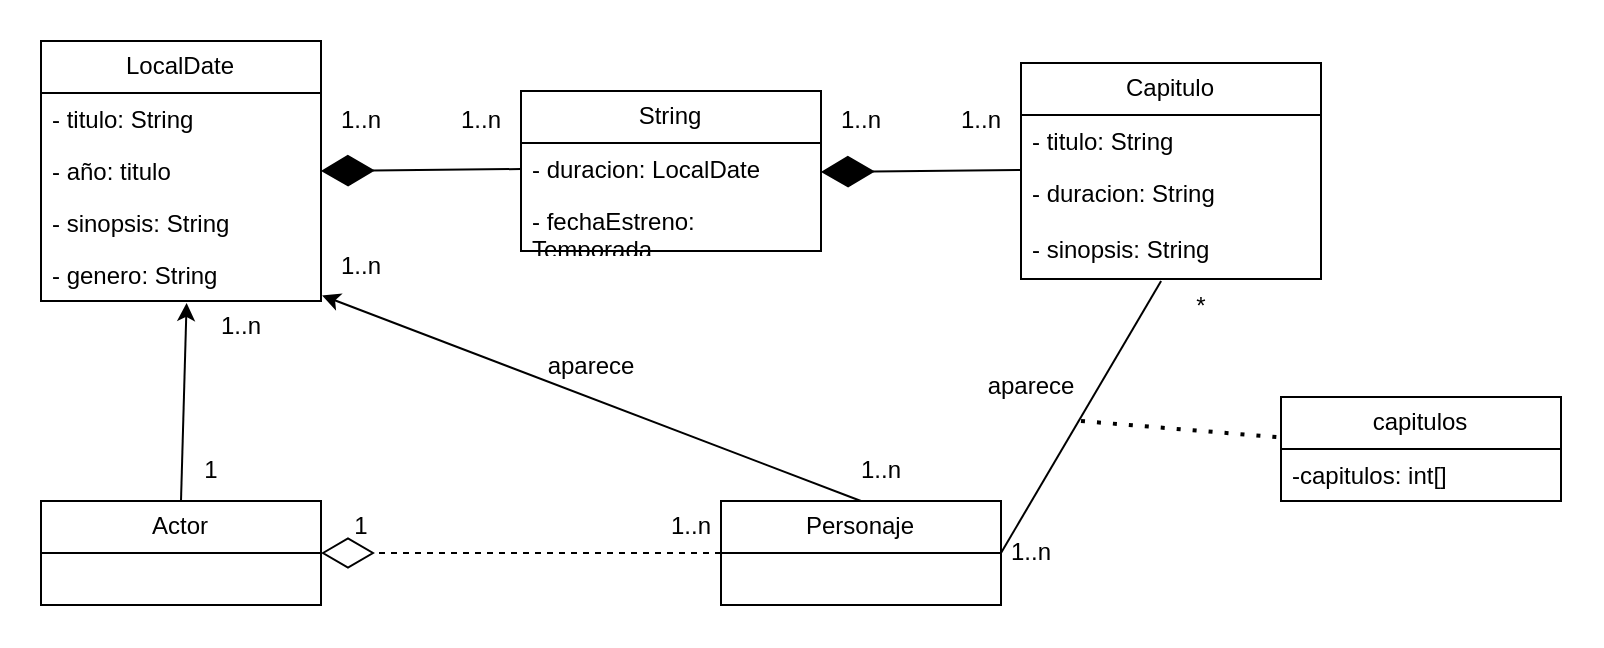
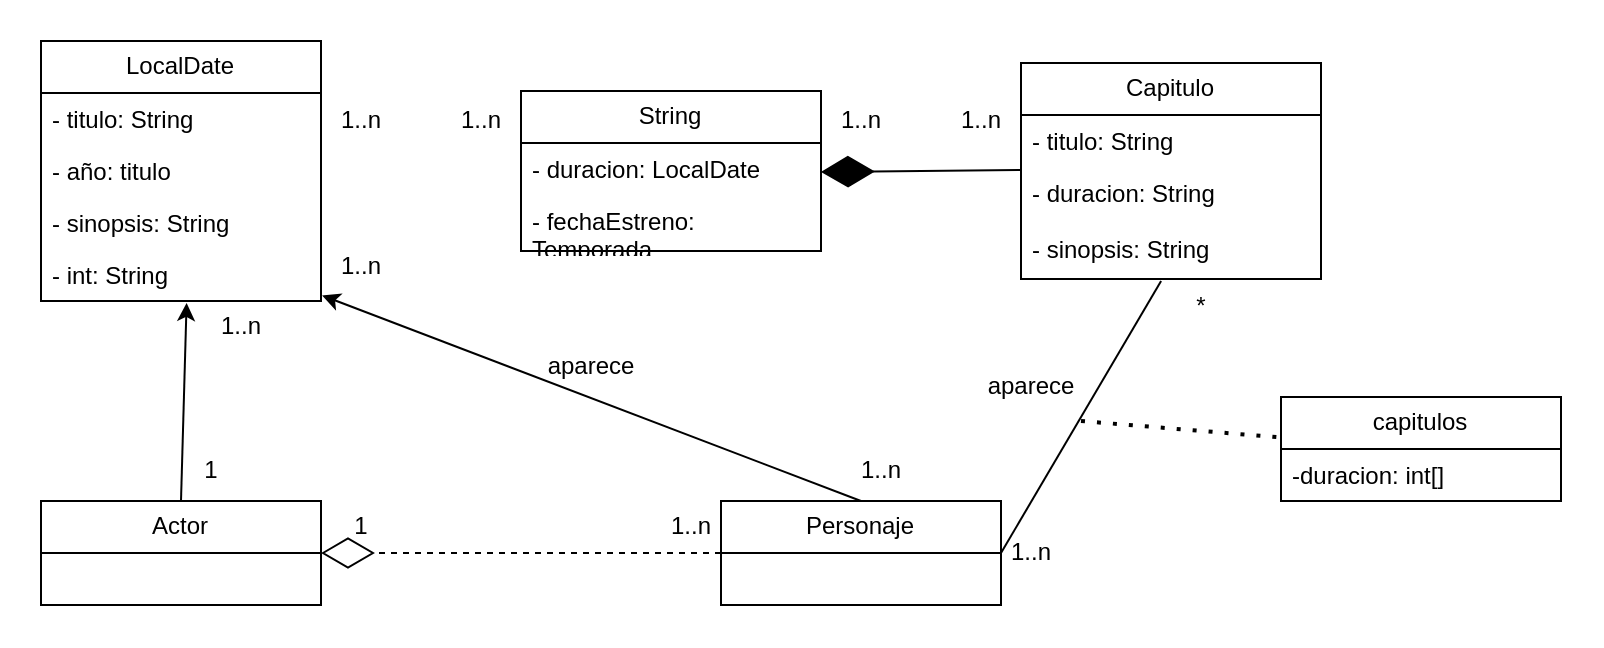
edge "- duracion: LocalDate" -> "- año: titulo": removed
node "- genero: String": label "- genero: String" -> "- int: String"
node "-capitulos: int[]": label "-capitulos: int[]" -> "-duracion: int[]"
